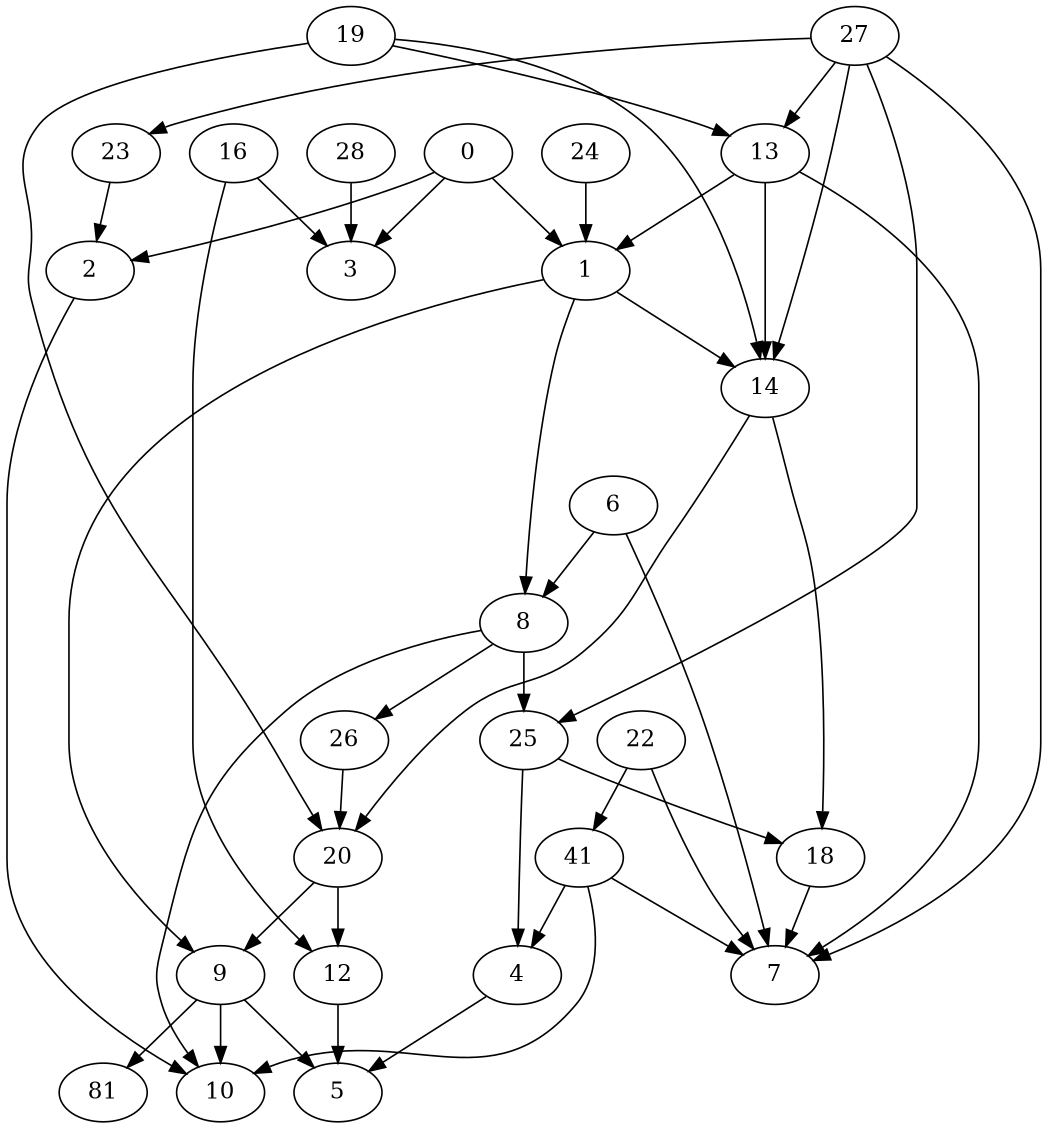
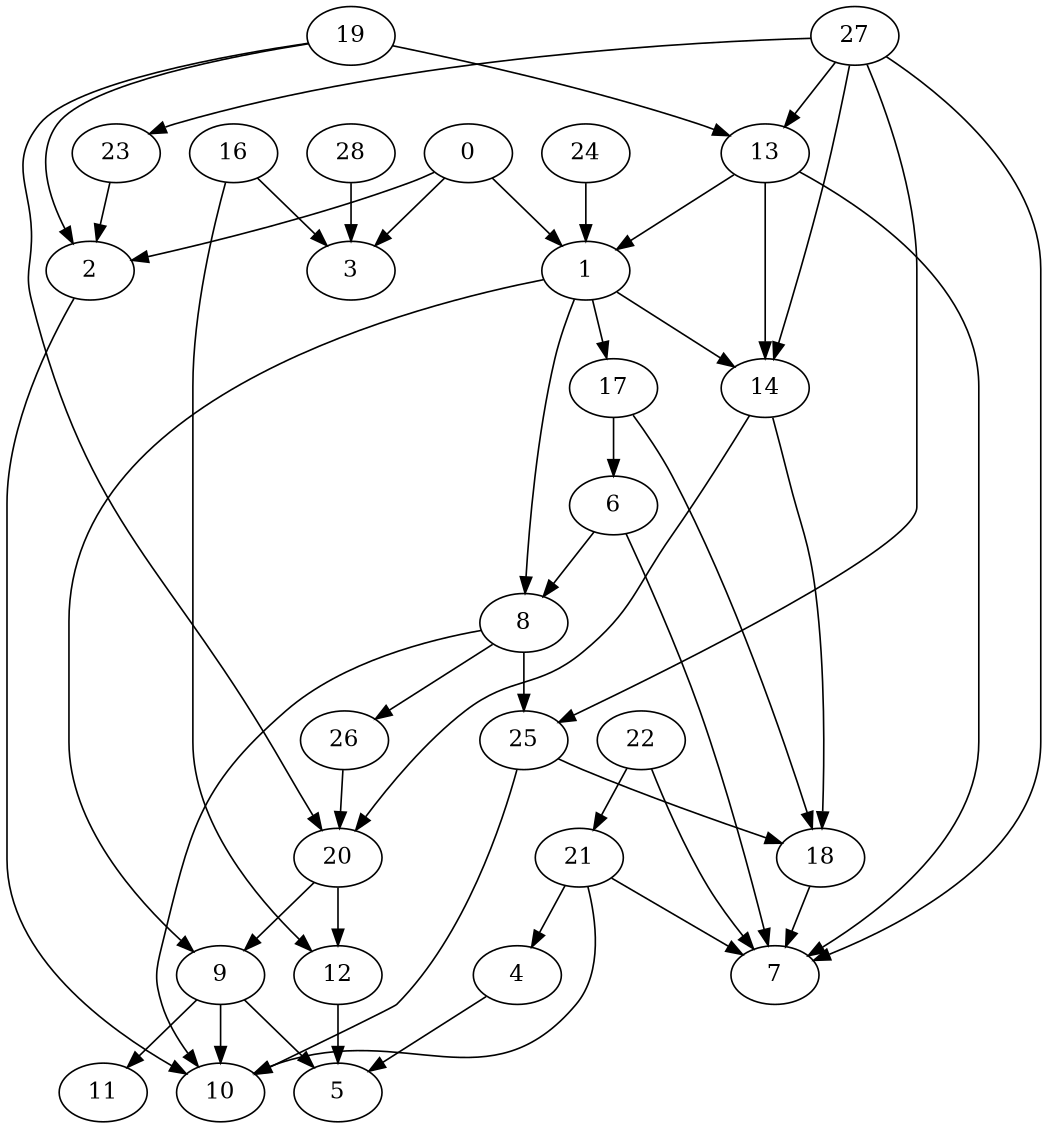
edge "19" -> "14": now "19" -> "2"
node "17": added
edge "25" -> "4": now "25" -> "10"
node "41": label "41" -> "21"
node "81": label "81" -> "11"
